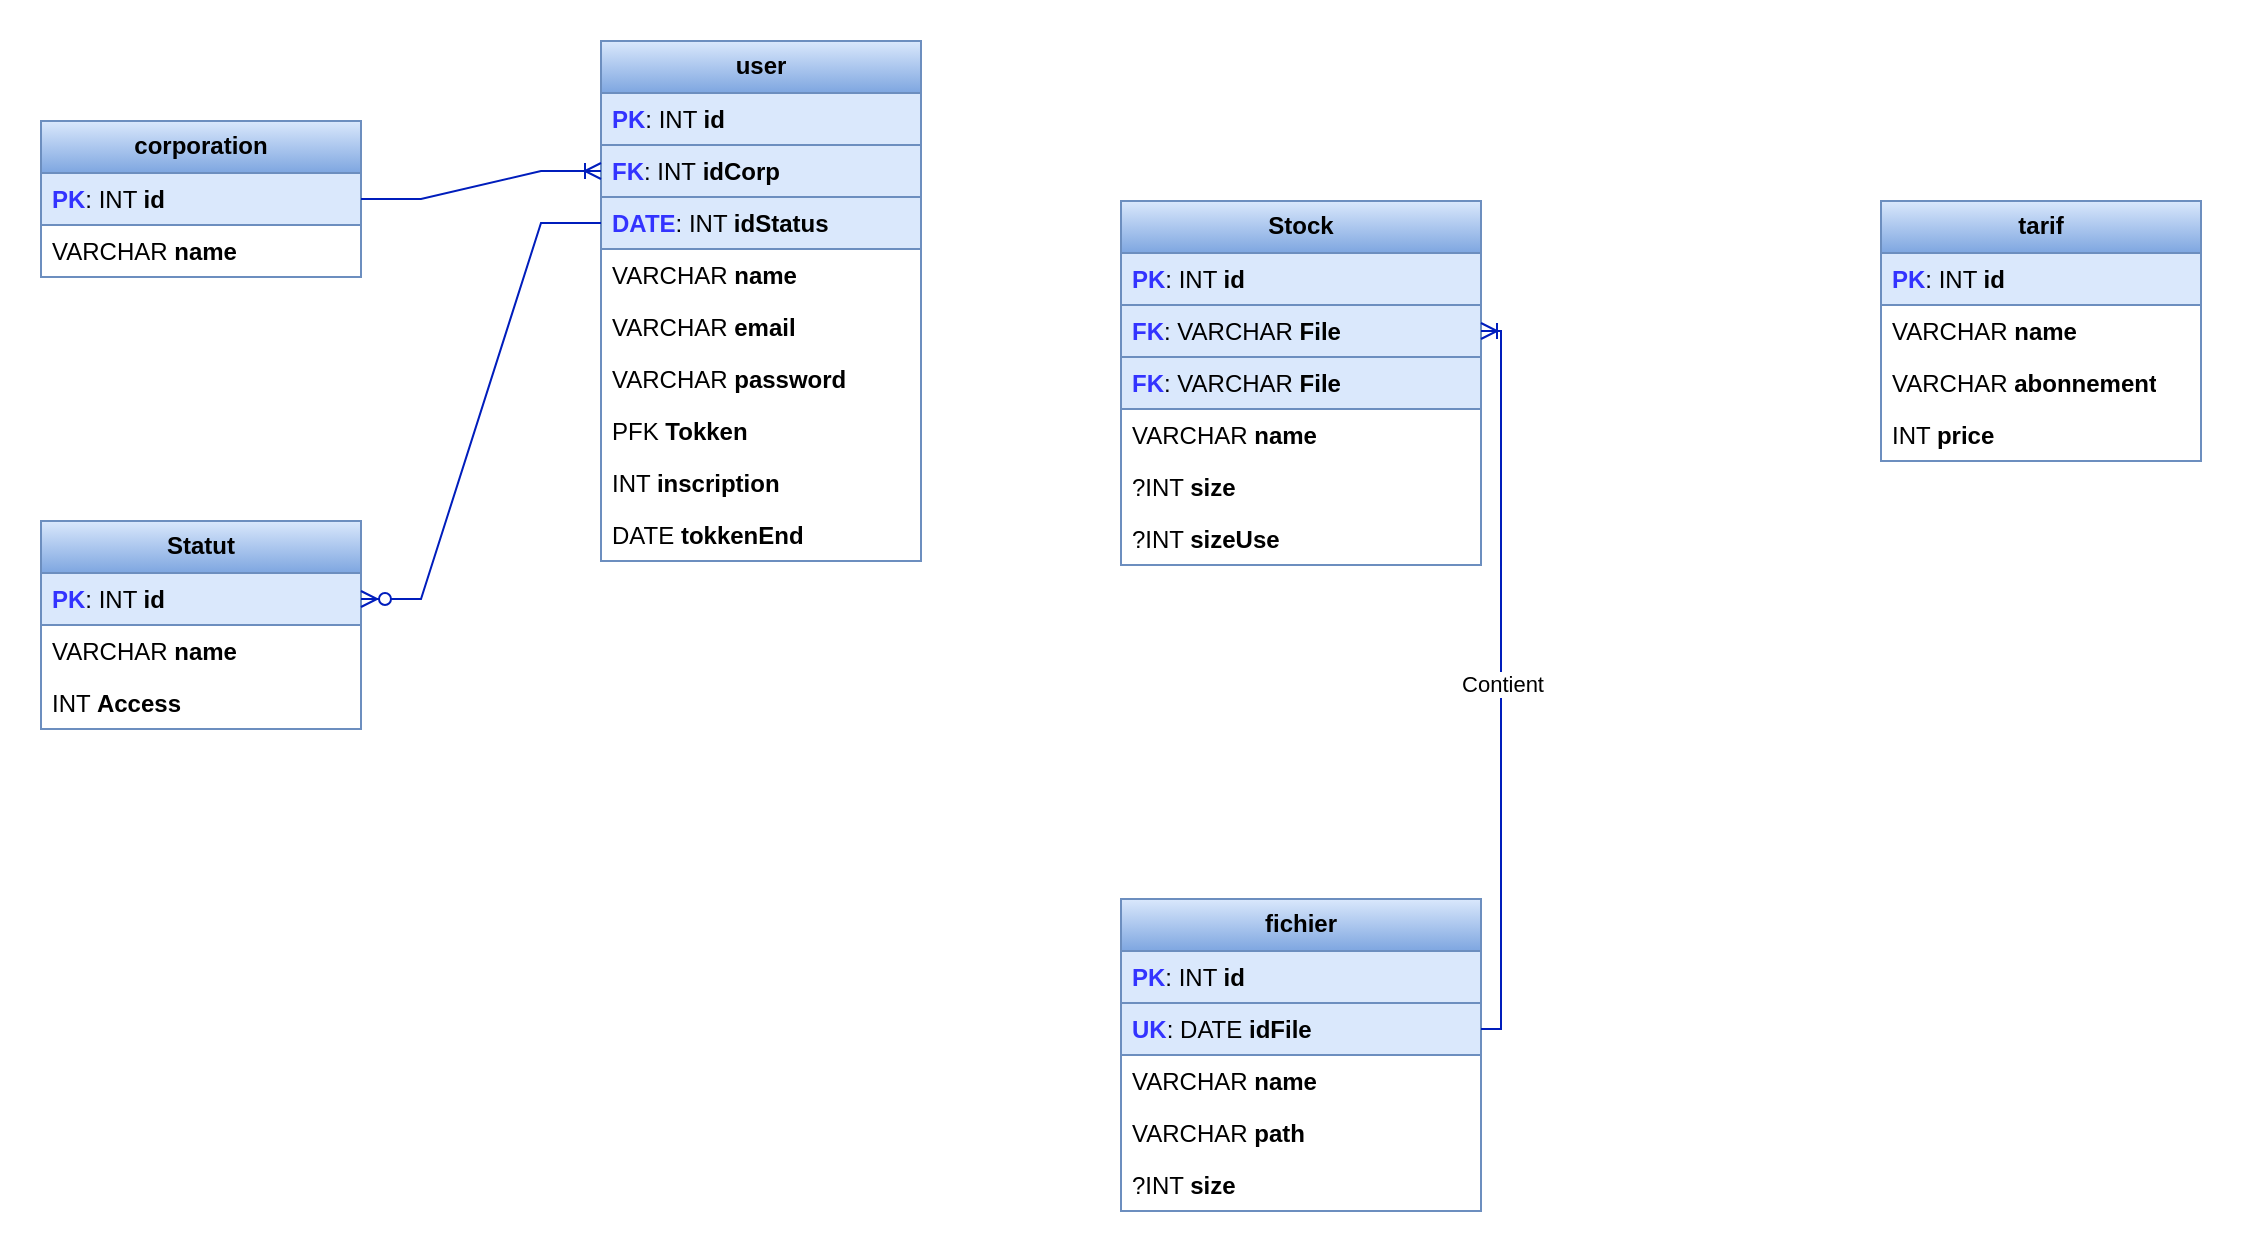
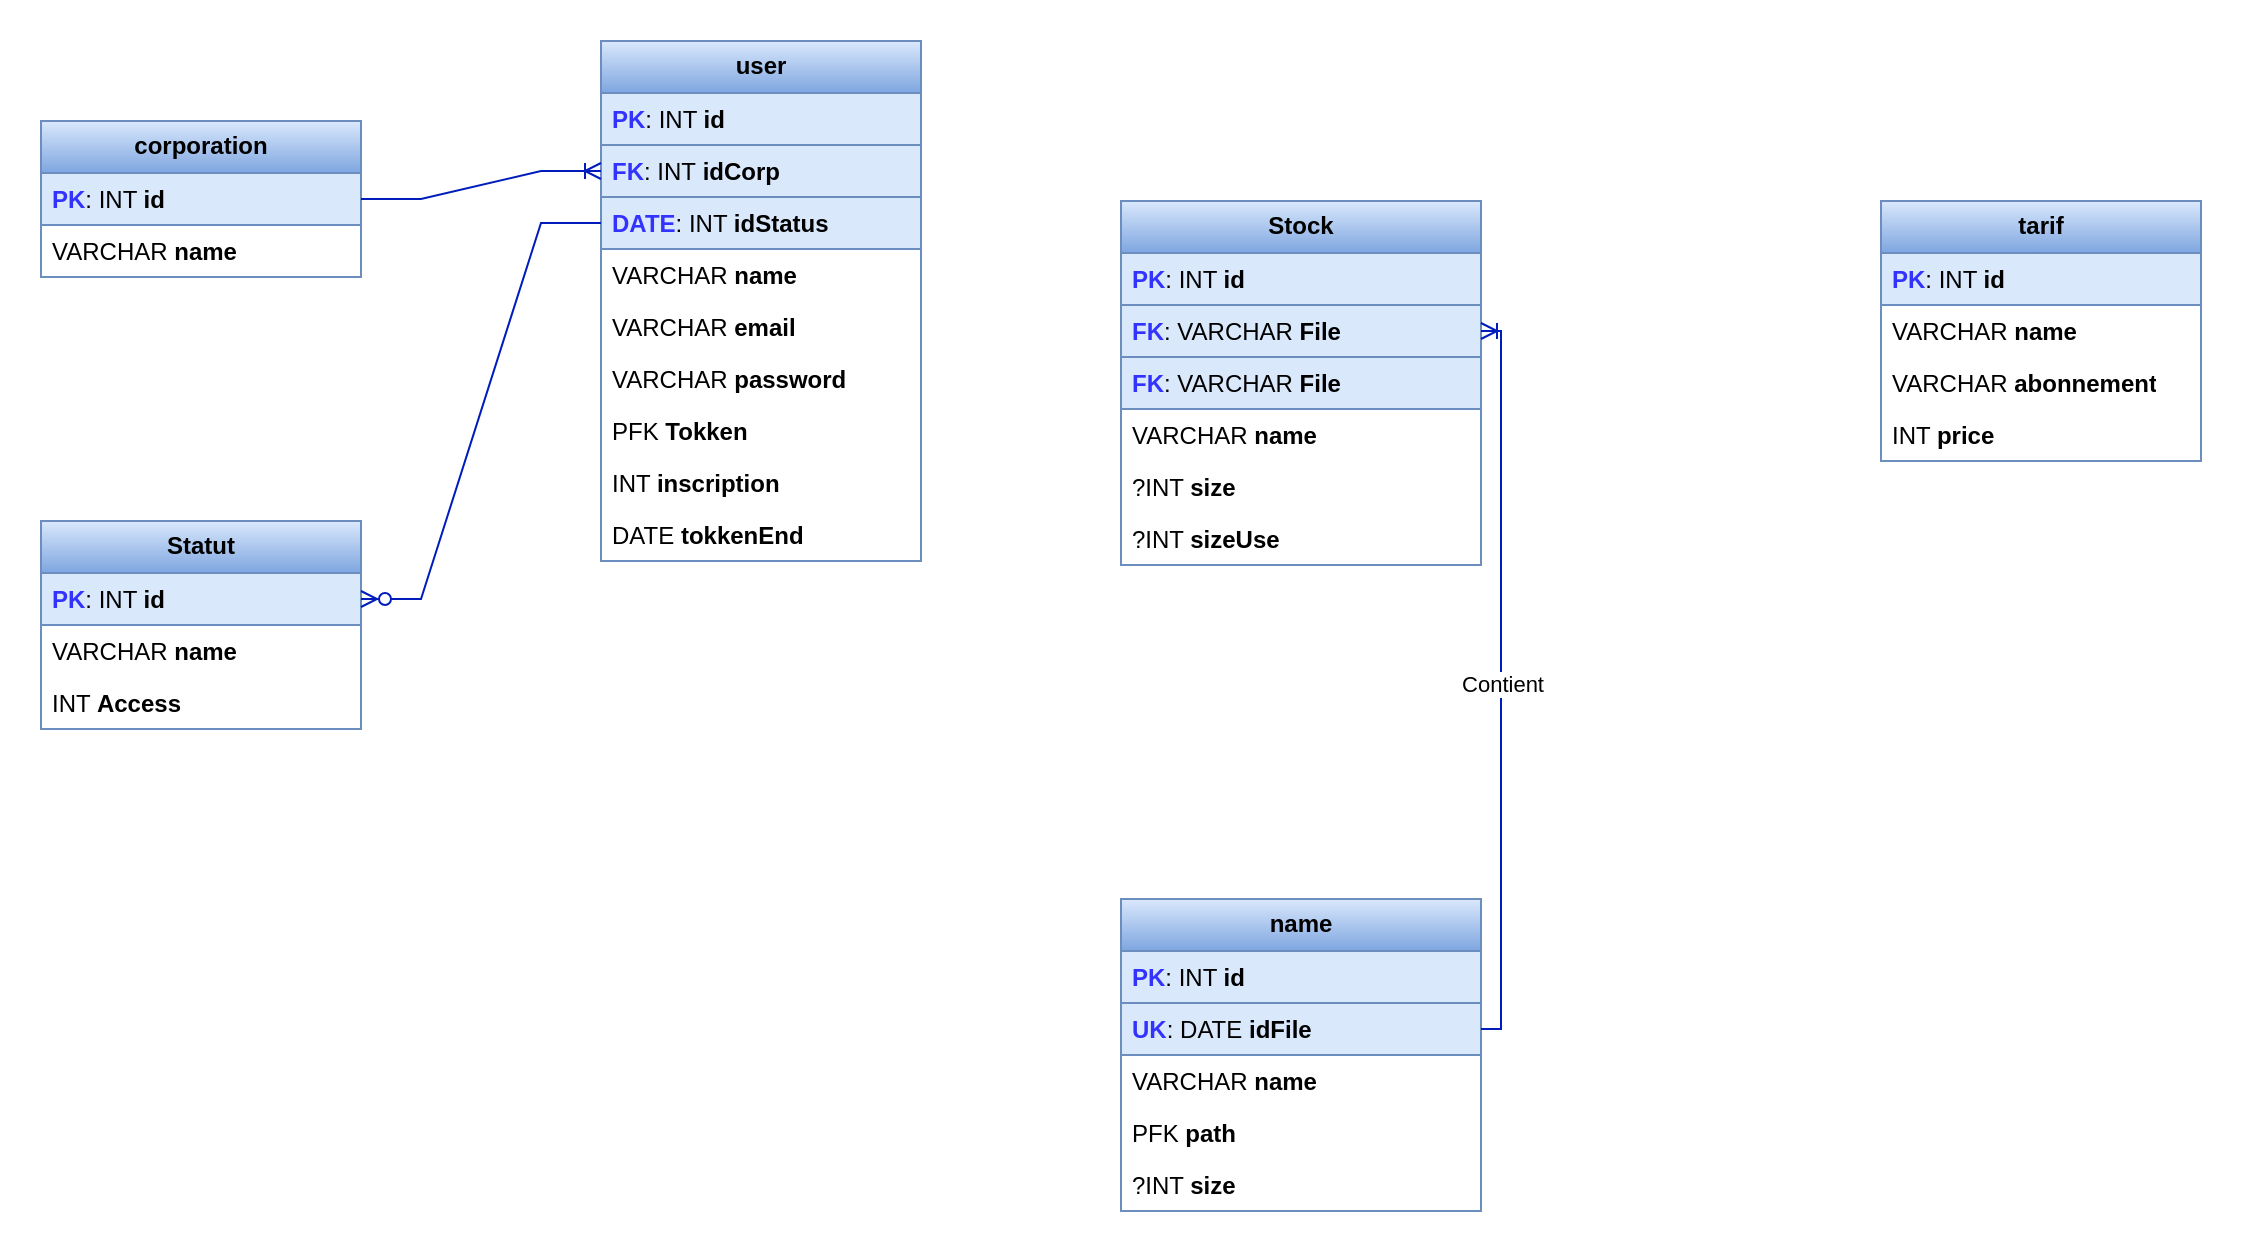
node "fichier": label "fichier" -> "name"
node "VARCHAR path": label "VARCHAR path" -> "PFK path"
